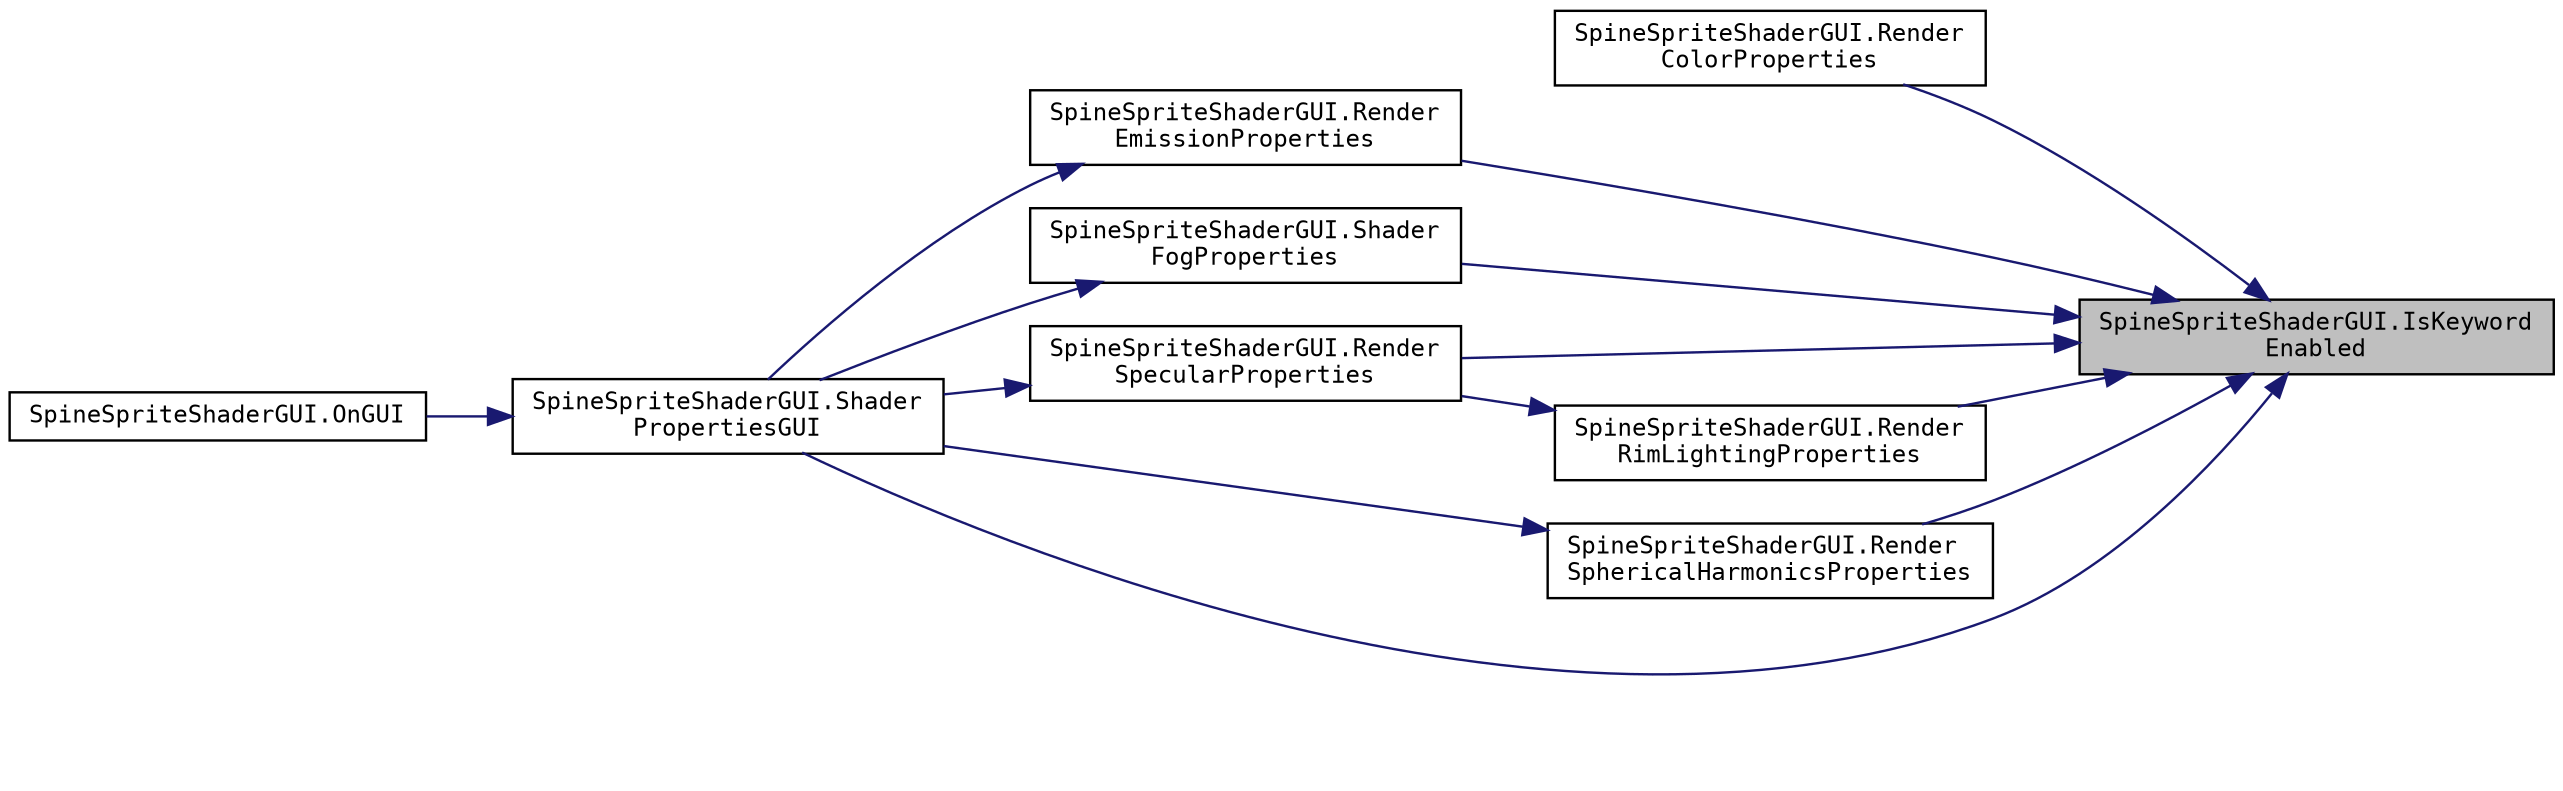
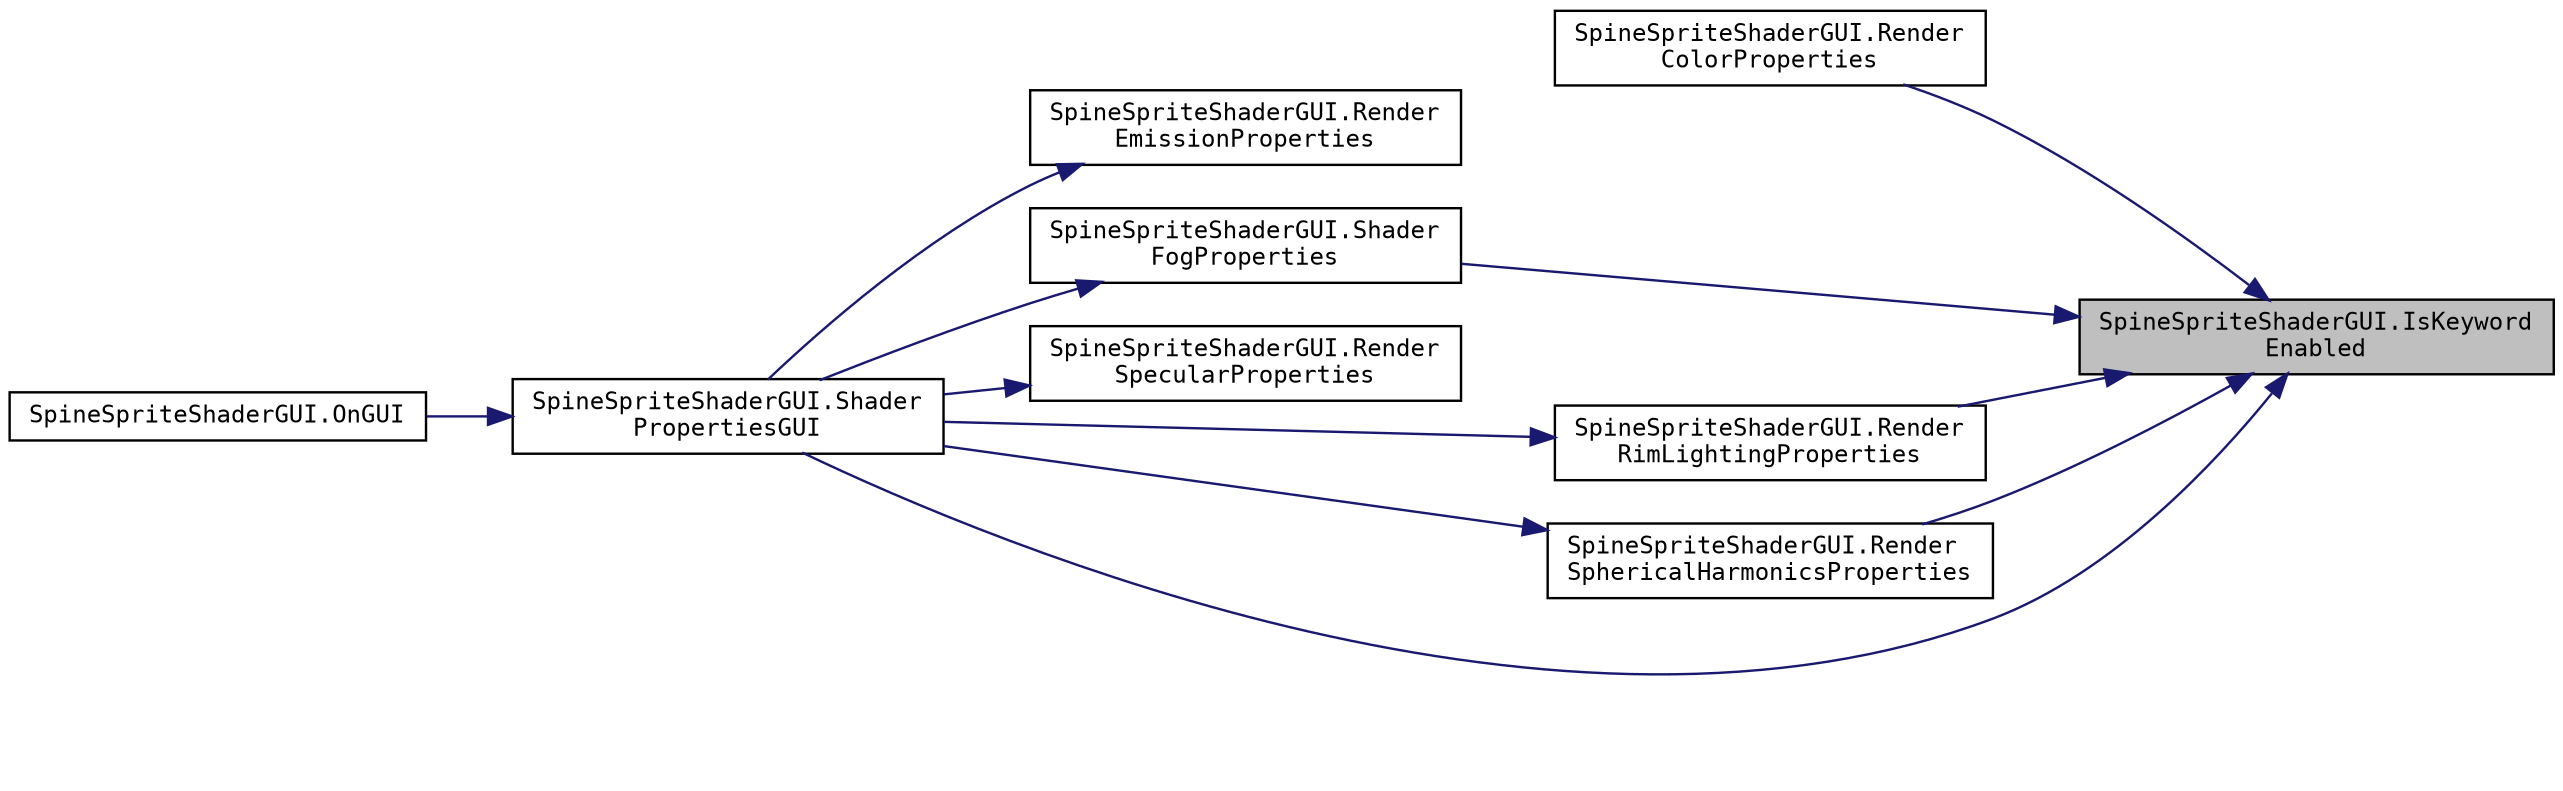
edge "SpineSpriteShaderGUI.Render EmissionProperties" -> "SpineSpriteShaderGUI.IsKeyword Enabled": removed
edge "SpineSpriteShaderGUI.Render SpecularProperties" -> "SpineSpriteShaderGUI.IsKeyword Enabled": removed
edge "SpineSpriteShaderGUI.Render SpecularProperties" -> "SpineSpriteShaderGUI.Render RimLightingProperties": now "SpineSpriteShaderGUI.Shader PropertiesGUI" -> "SpineSpriteShaderGUI.Render RimLightingProperties"
